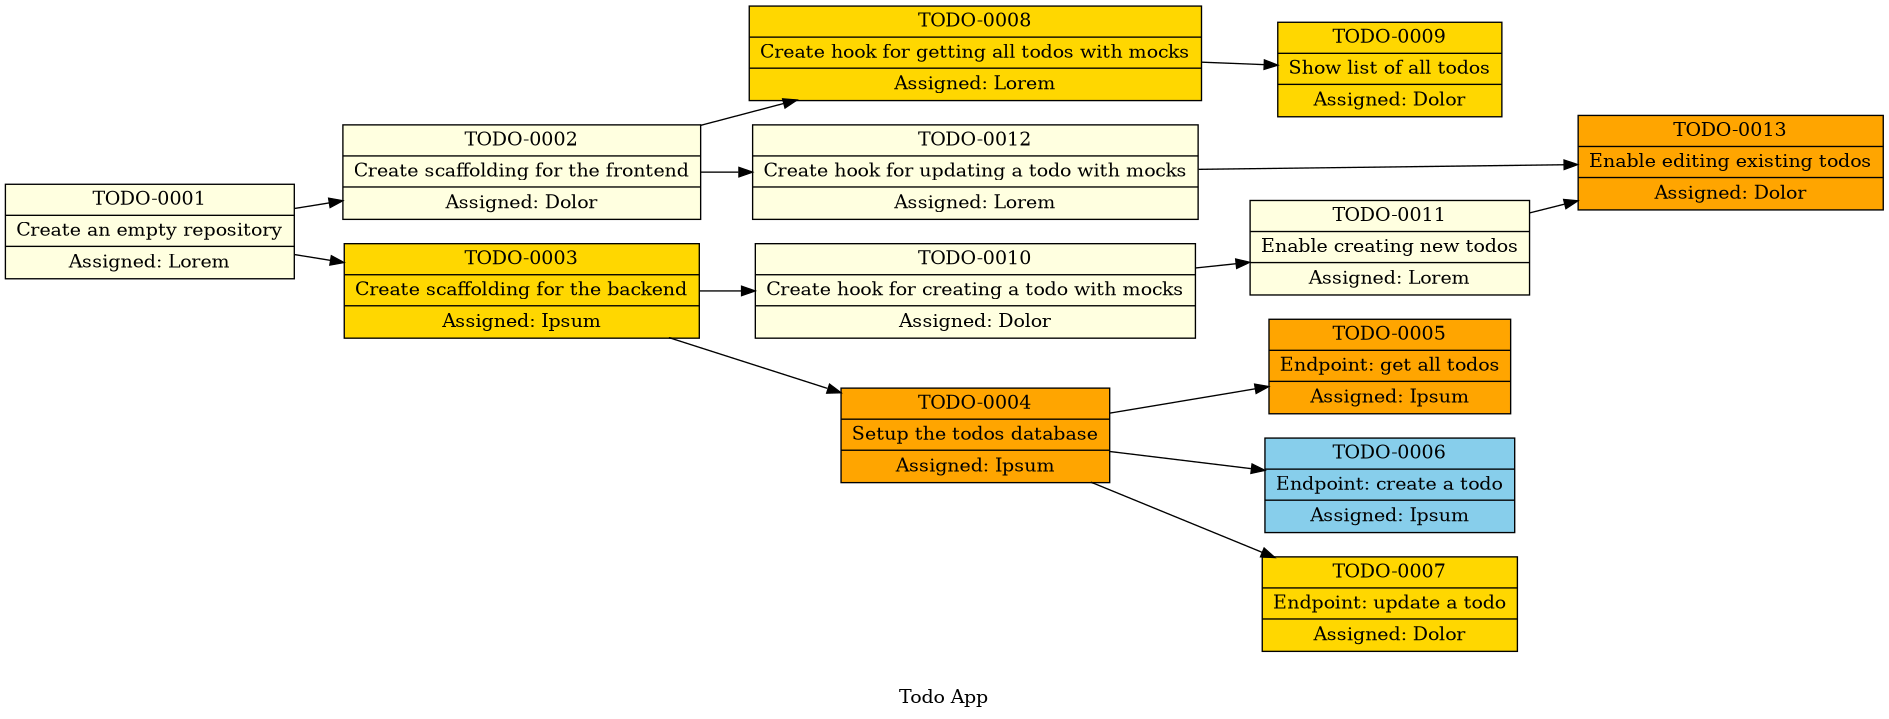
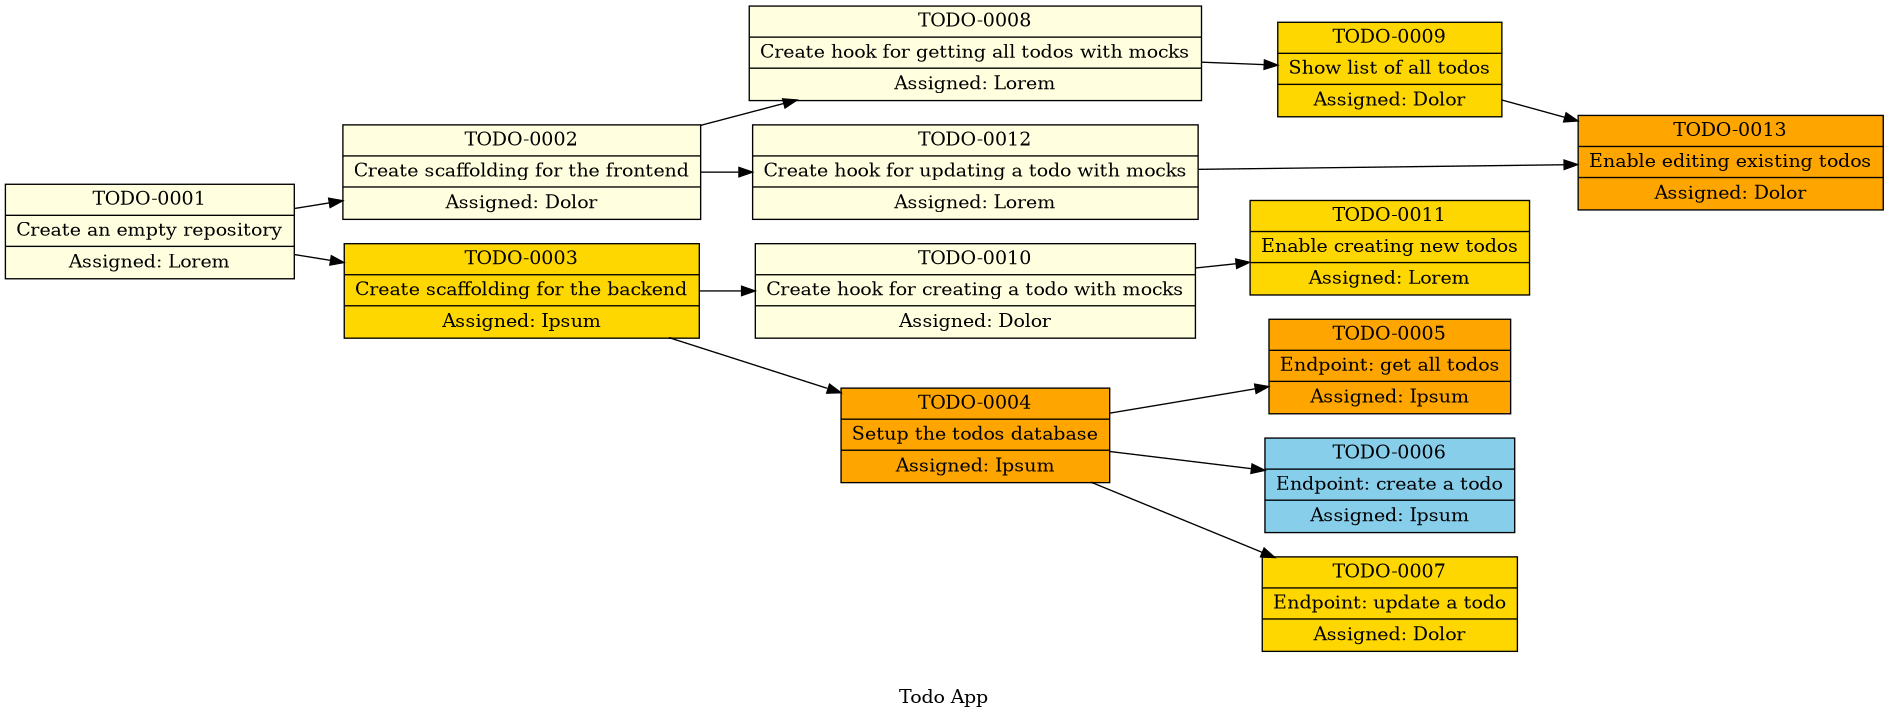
node "TODO-0008": fillcolor gold -> lightyellow
edge "TODO-0011" -> "TODO-0013": now "TODO-0009" -> "TODO-0013"
node "TODO-0011": fillcolor lightyellow -> gold
